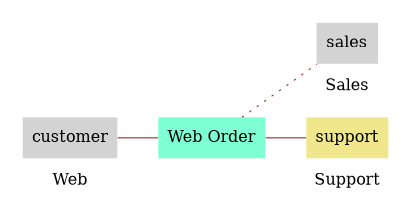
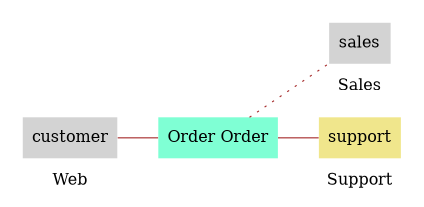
node "Web Order": label "Web Order" -> "Order Order"
